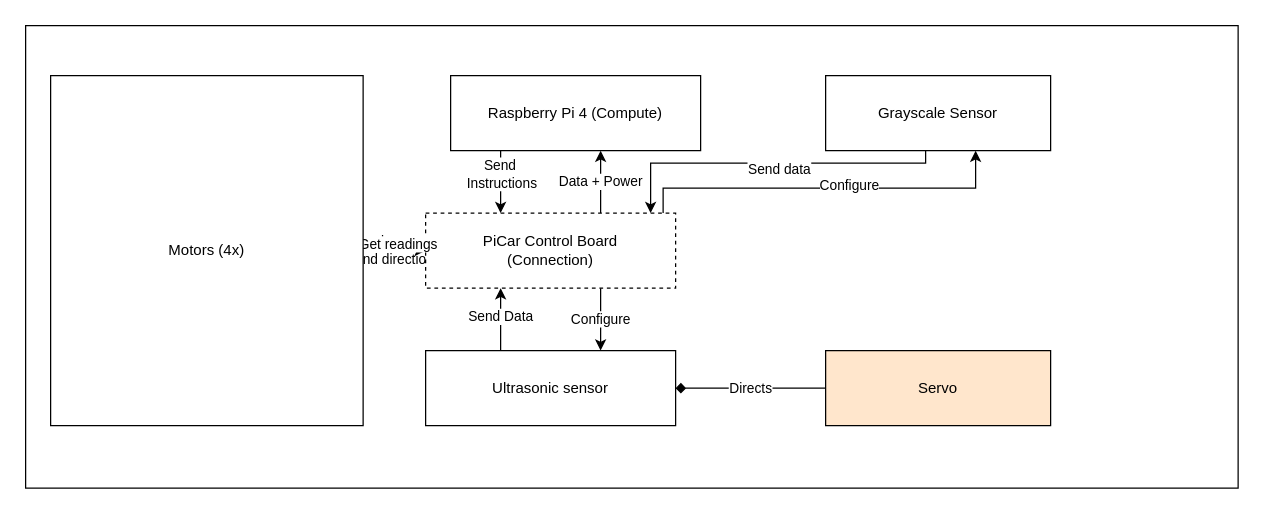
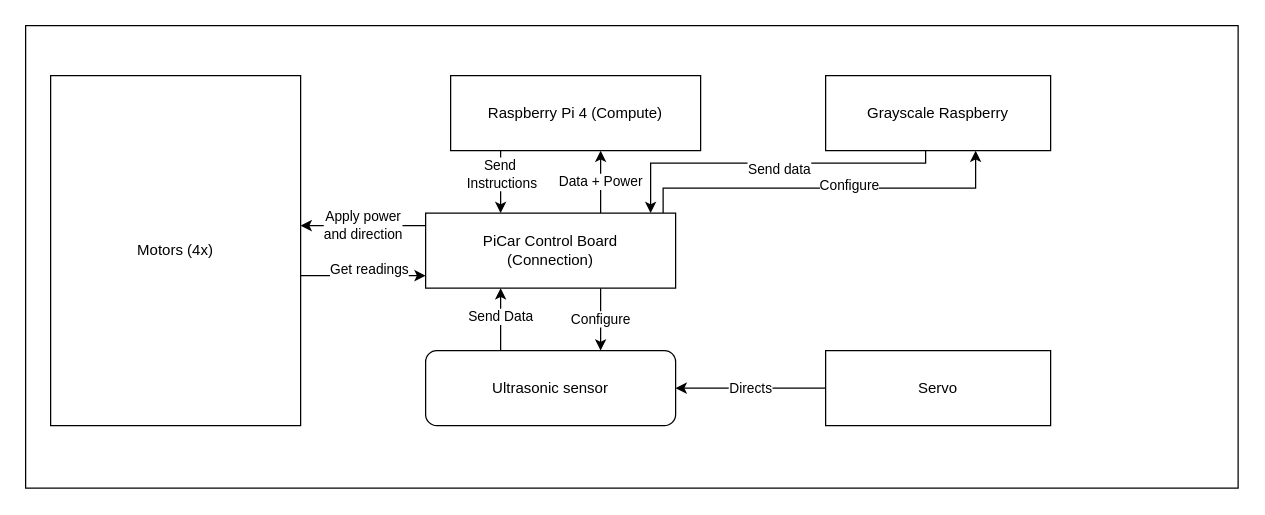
node "Grayscale Sensor": label "Grayscale Sensor" -> "Grayscale Raspberry"
node "Motors (4x)": size 313x350 -> 250x350
node "PiCar Control Board (Connection)": style dashed -> solid
node "Ultrasonic sensor": shape rectangle -> rounded rectangle
edge "Servo" -> "Ultrasonic sensor": arrowhead diamond -> classic
node "Servo": fillcolor #ffe6cc -> #ffffff
